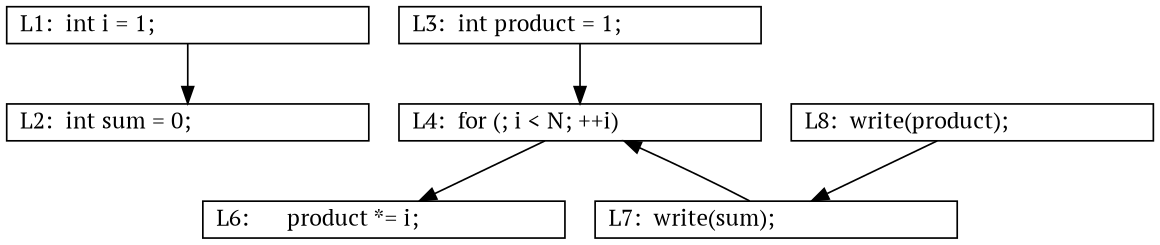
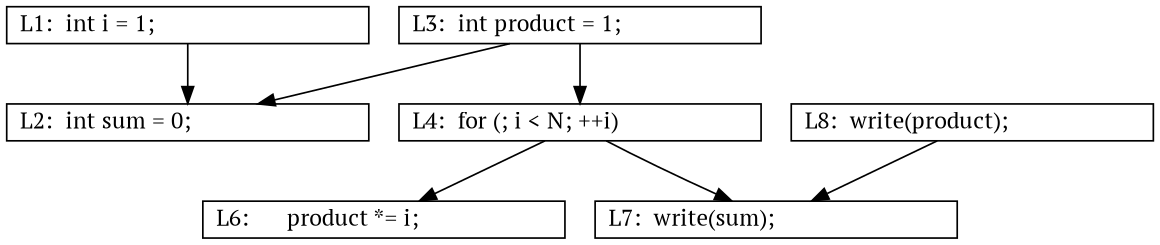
edge "L3:  int product = 1;" -> "L2:  int sum = 0;": added
edge "L7:  write(sum);" -> "L4:  for (; i < N; ++i)": reversed
